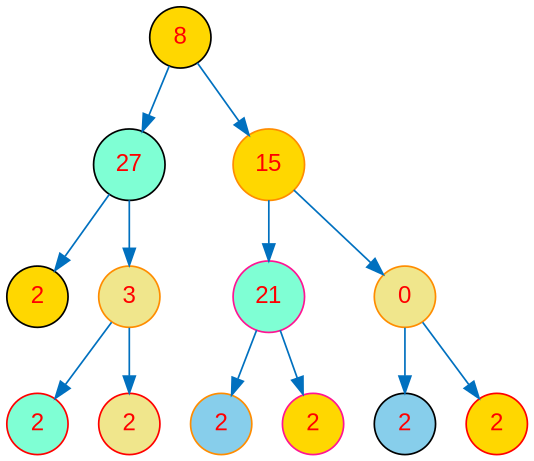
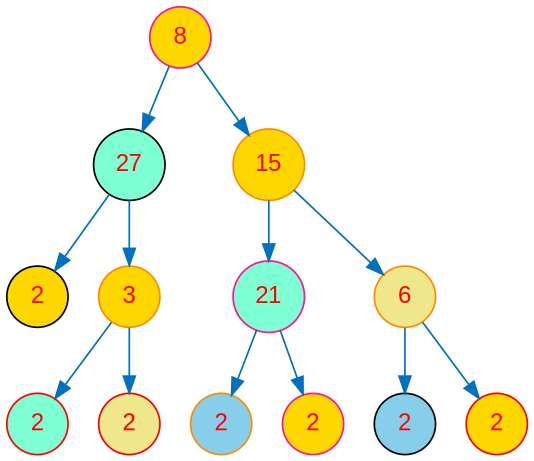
node "8": color black -> deeppink
node "3": fillcolor khaki -> gold
node "0": label "0" -> "6"
